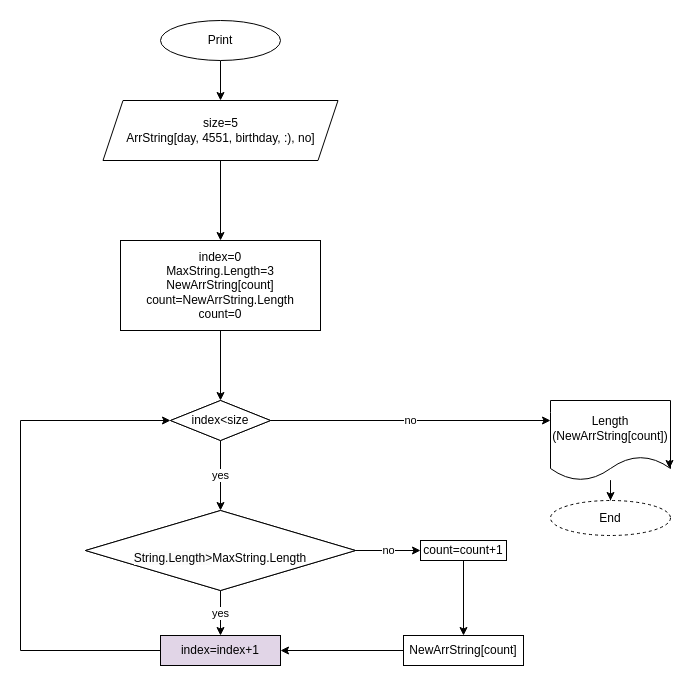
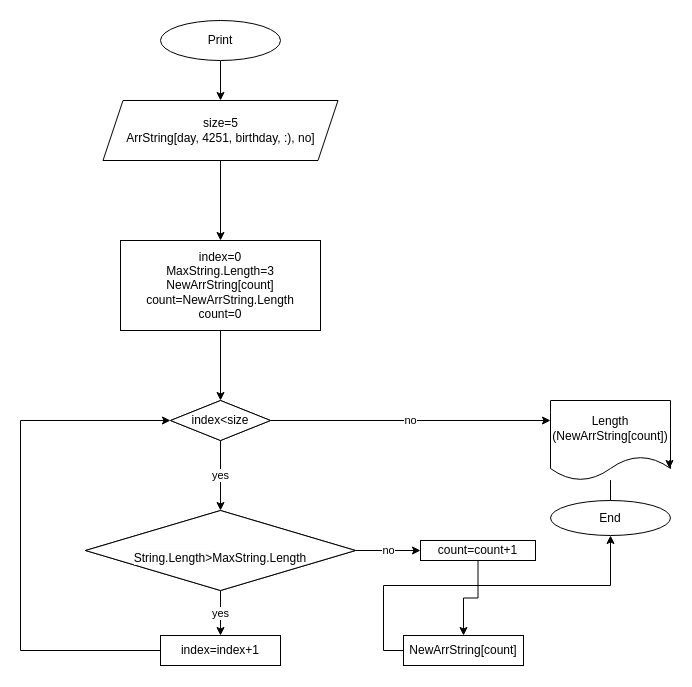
node "size=5 ArrString[day, 4551, birthday, :), no]": label "size=5 ArrString[day, 4551, birthday, :), no]" -> "size=5 ArrString[day, 4251, birthday, :), no]"
edge "Length (NewArrString[count])" -> "End": arrowhead classic -> none
node "End": style dashed -> solid
node "count=count+1": size 86x20 -> 115x20
node "index=index+1": fillcolor #e1d5e7 -> #ffffff
edge "NewArrString[count]" -> "index=index+1": now "NewArrString[count]" -> "End"
